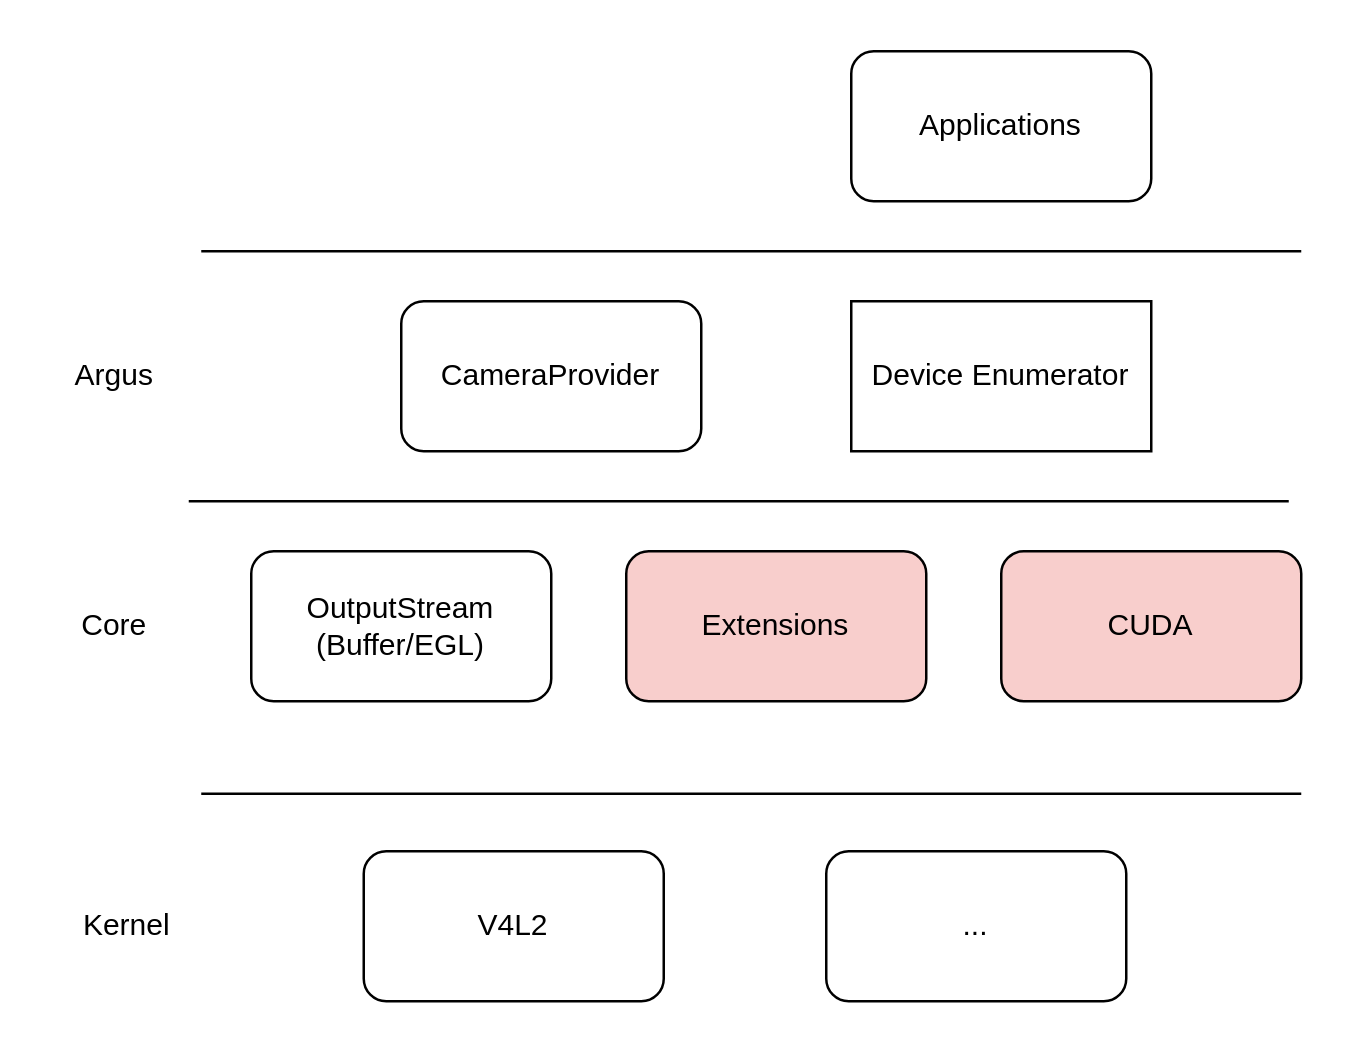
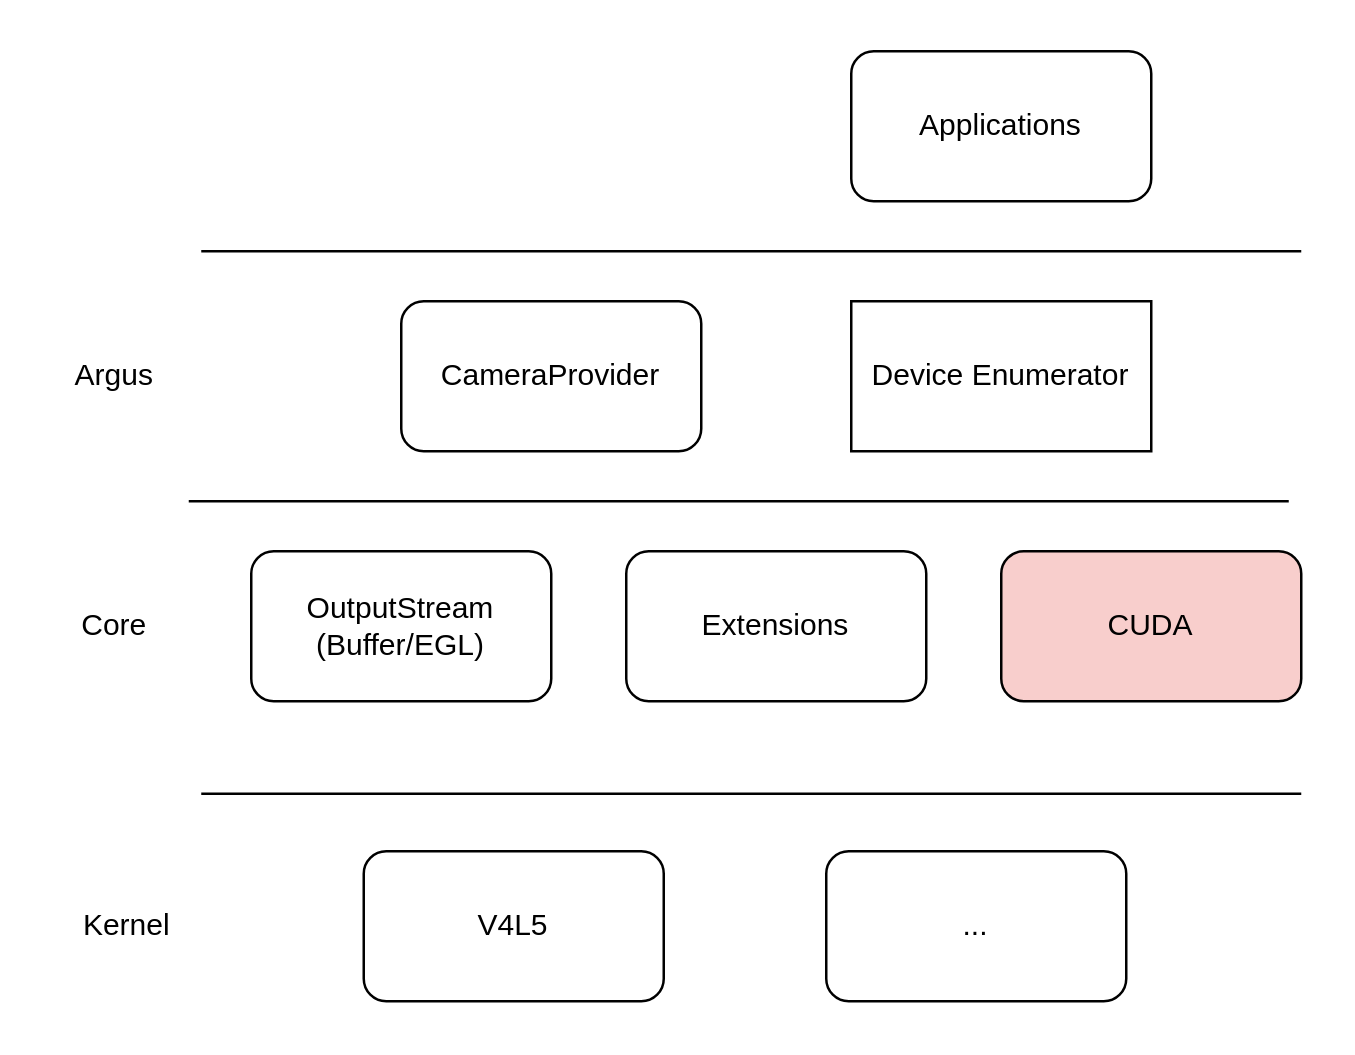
node "Extensions": fillcolor #f8cecc -> #ffffff
node "V4L2": label "V4L2" -> "V4L5"
